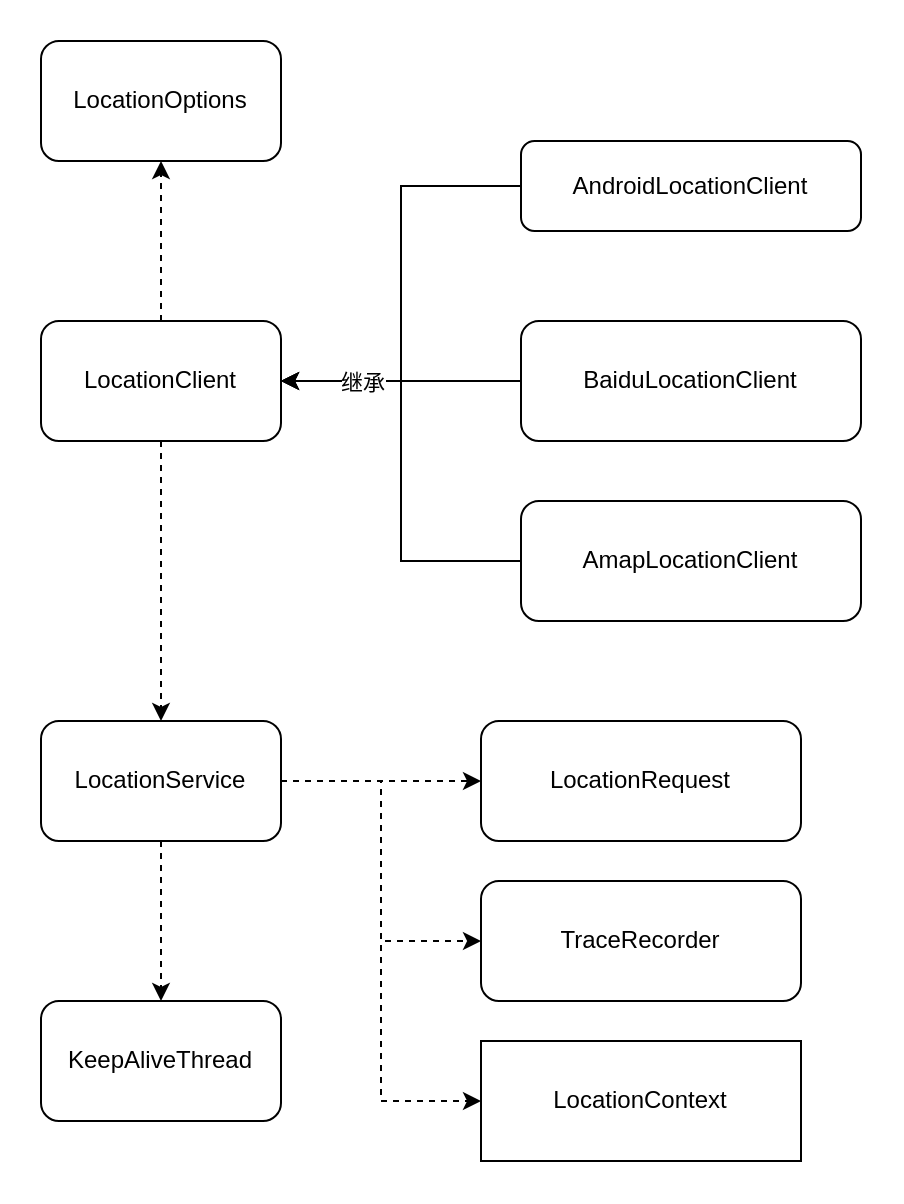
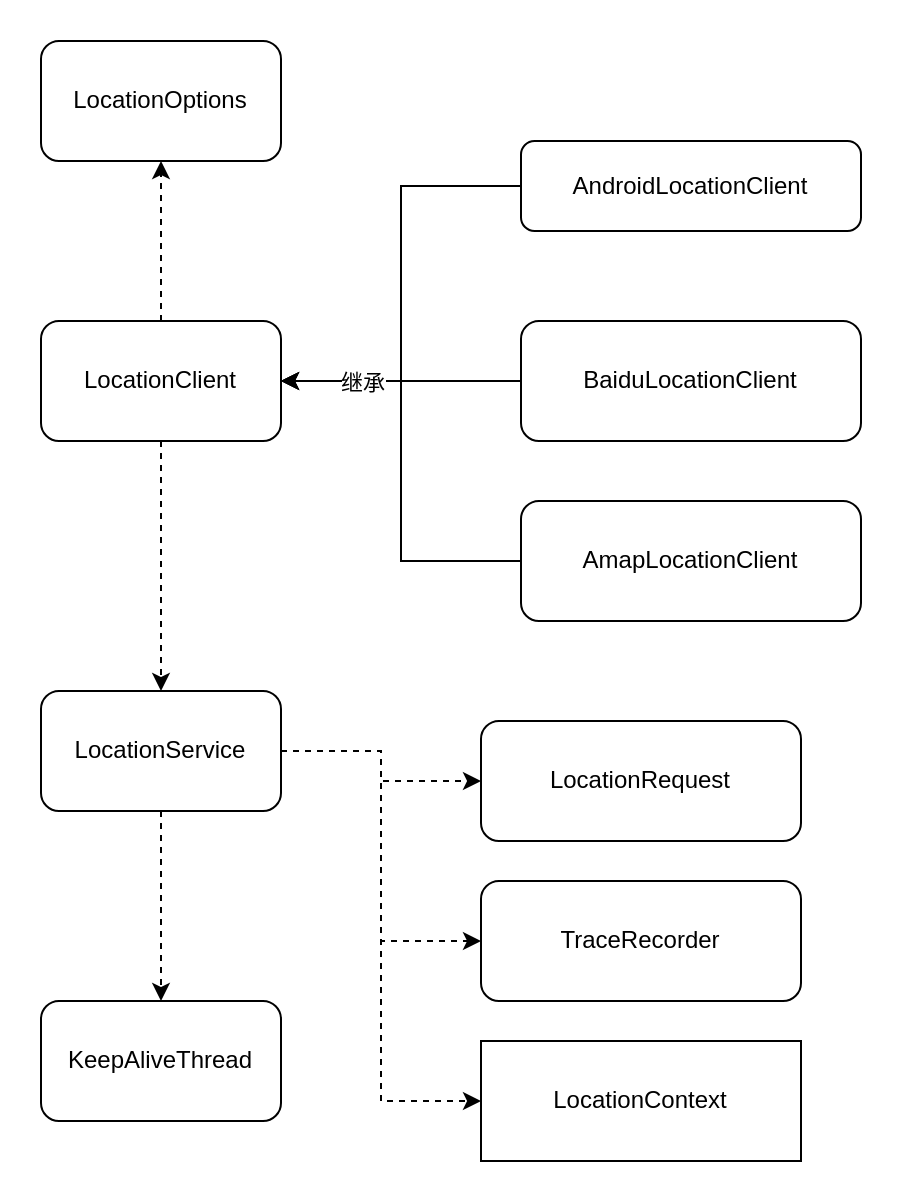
node "LocationService": moved (161, 781) -> (161, 751)
